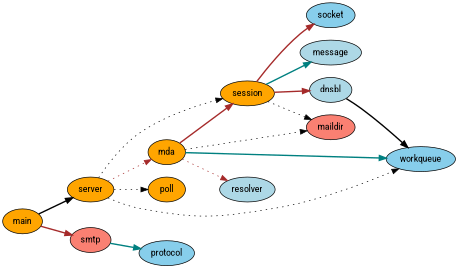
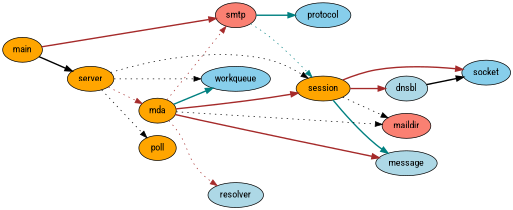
edge "smtp" -> "session": added
edge "mda" -> "smtp": added
edge "dnsbl" -> "workqueue": now "dnsbl" -> "socket"
edge "mda" -> "message": added
